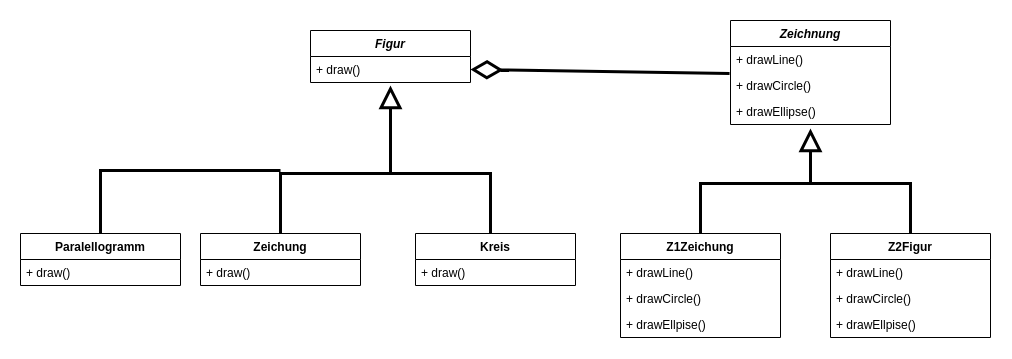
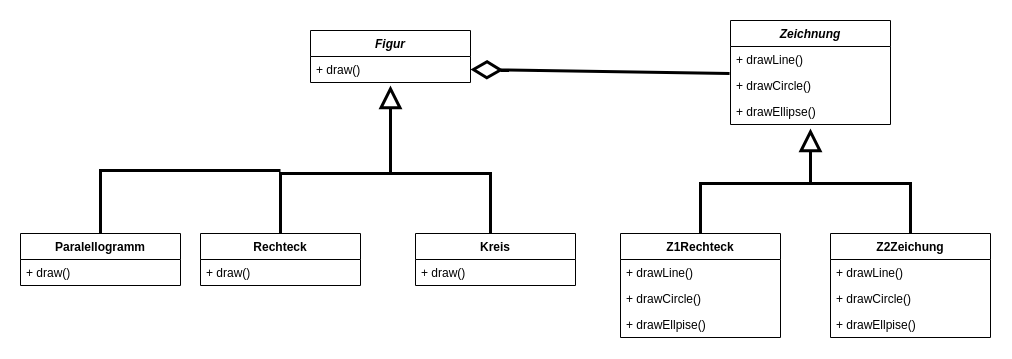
node "Zeichung": label "Zeichung" -> "Rechteck"
node "Z1Zeichung": label "Z1Zeichung" -> "Z1Rechteck"
node "Z2Figur": label "Z2Figur" -> "Z2Zeichung"
